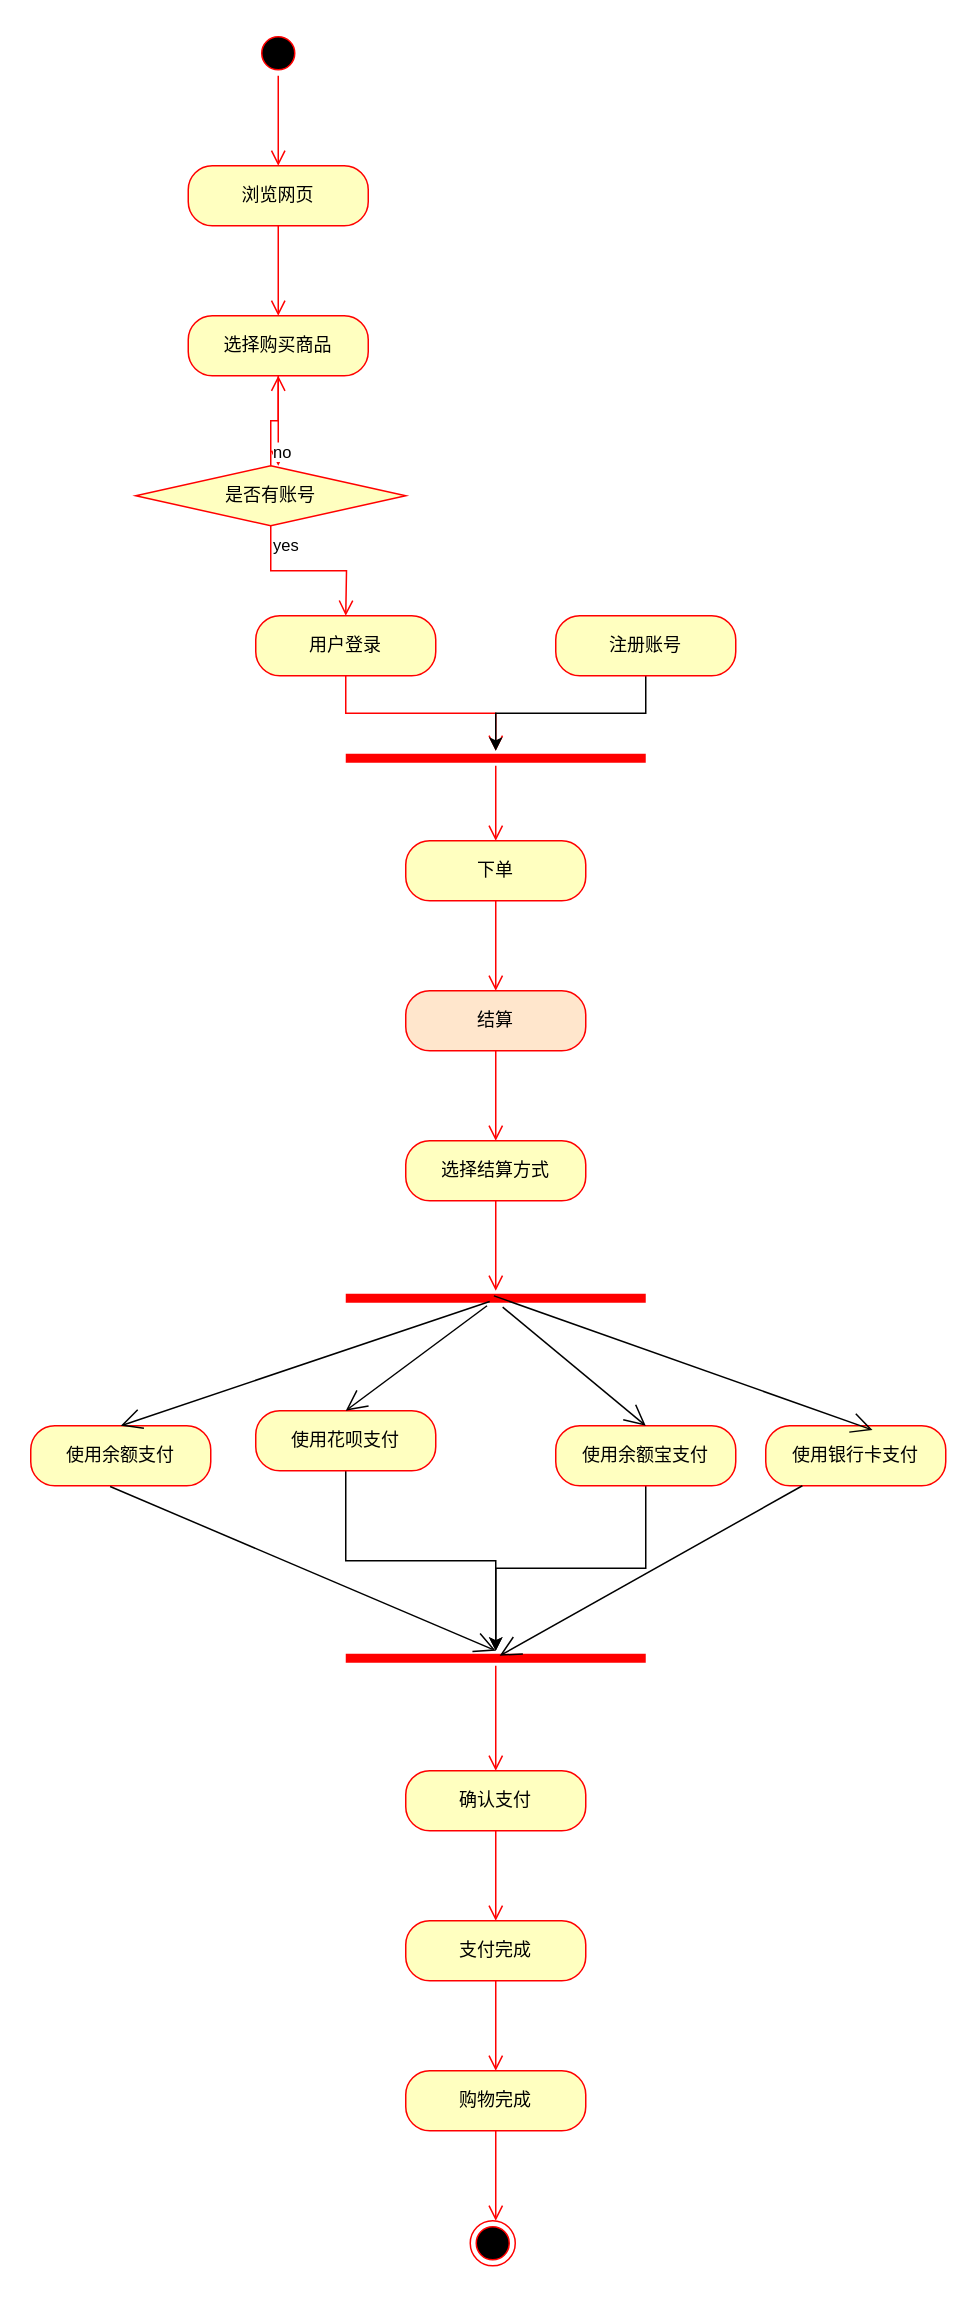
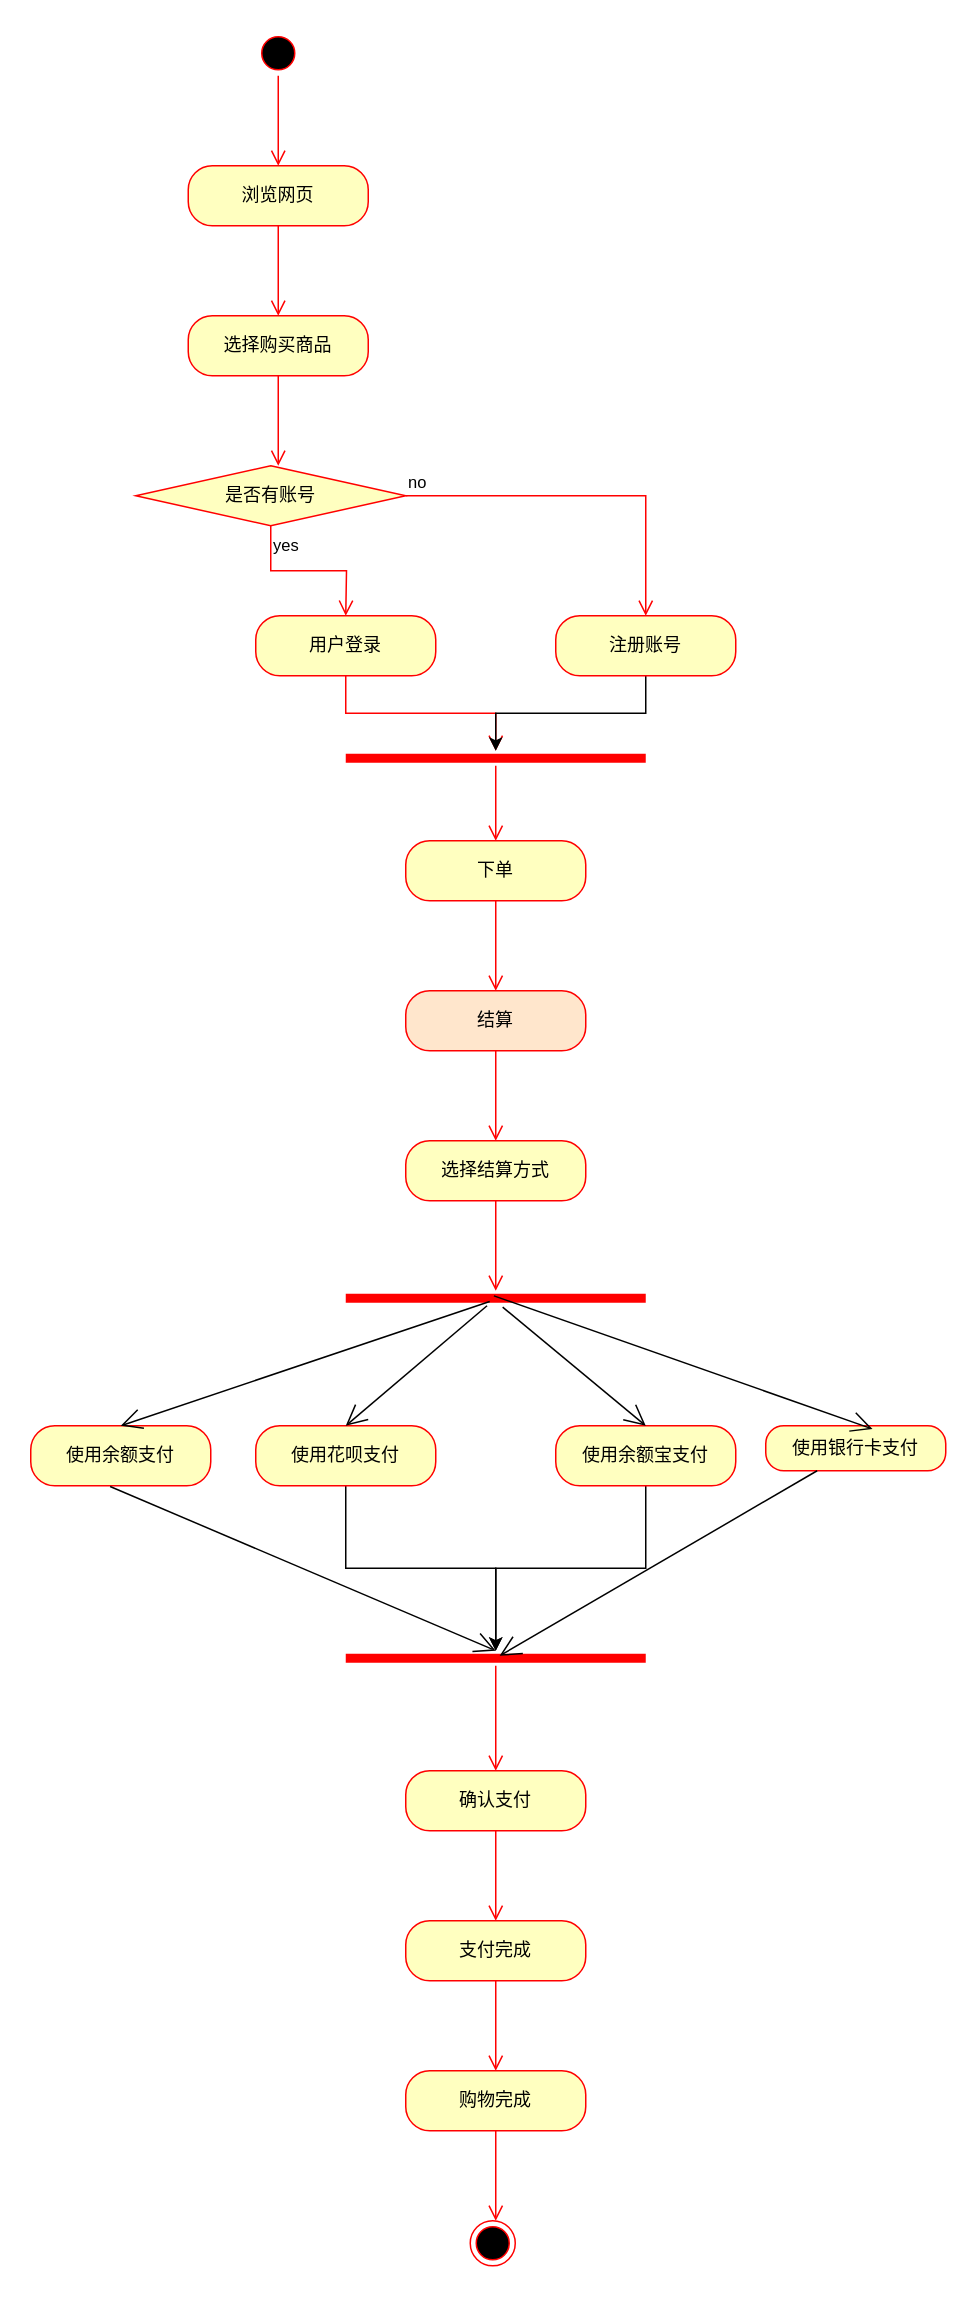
edge "是否有账号" -> "选择购买商品": now "是否有账号" -> "注册账号"
node "使用花呗支付": moved (346, 1441) -> (346, 1456)
node "使用银行卡支付": size 180x60 -> 180x45
